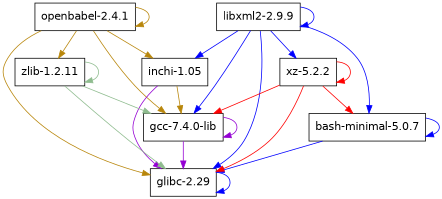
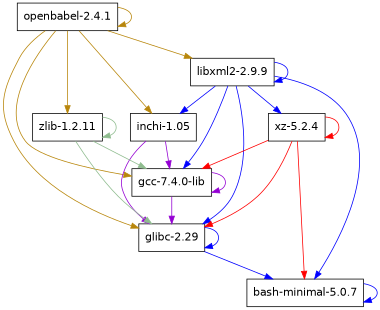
edge "openbabel-2.4.1" -> "libxml2-2.9.9": added
node "xz-5.2.2": label "xz-5.2.2" -> "xz-5.2.4"
edge "inchi-1.05" -> "gcc-7.4.0-lib": color darkgoldenrod -> darkviolet
edge "bash-minimal-5.0.7" -> "glibc-2.29": reversed
